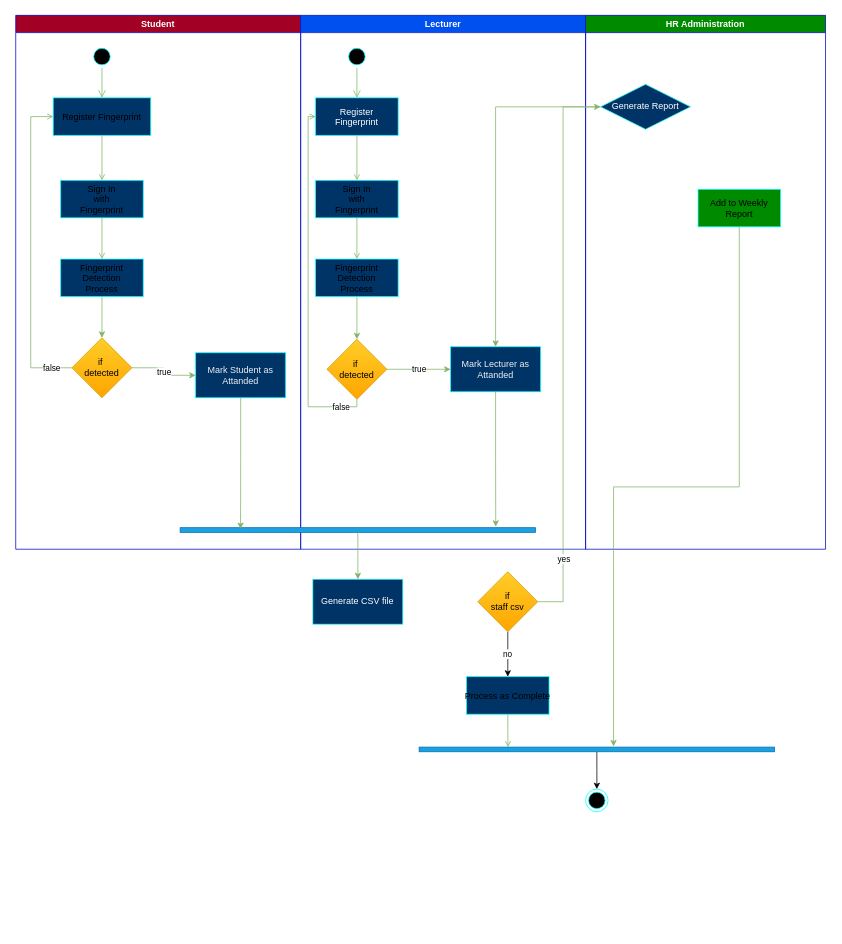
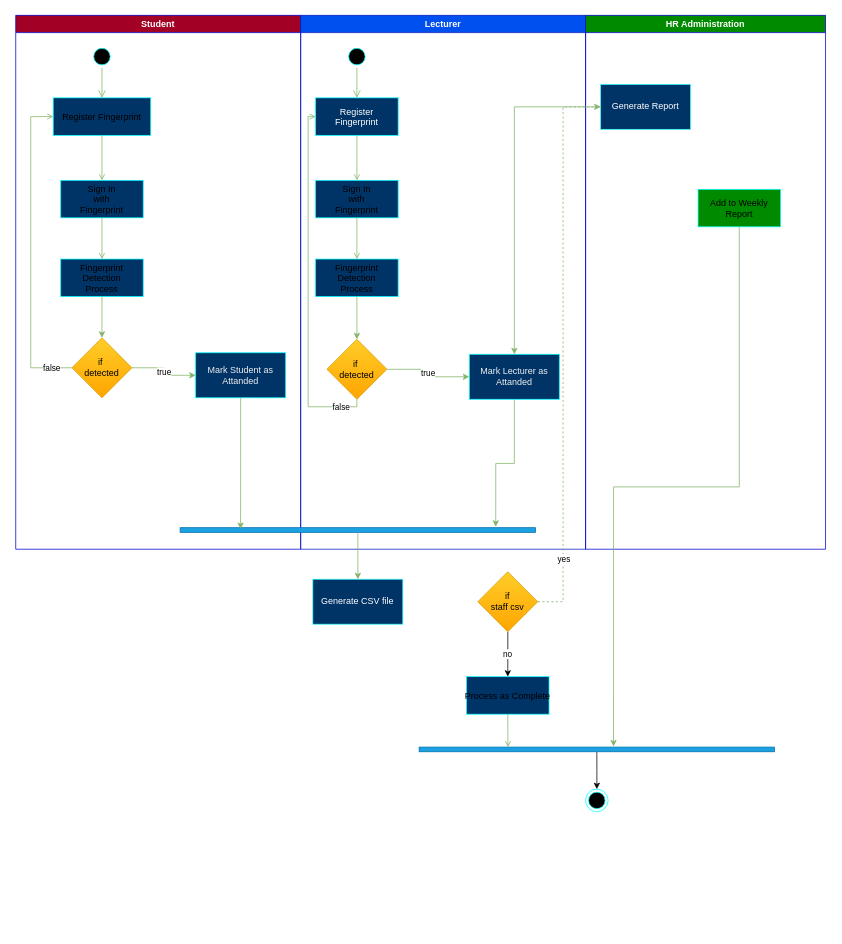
node "Generate Report": shape diamond -> rectangle
edge "if staff csv" -> "Generate Report": style solid -> dashed
node "Mark Lecturer as Attanded": moved (495, 369) -> (514, 377)
